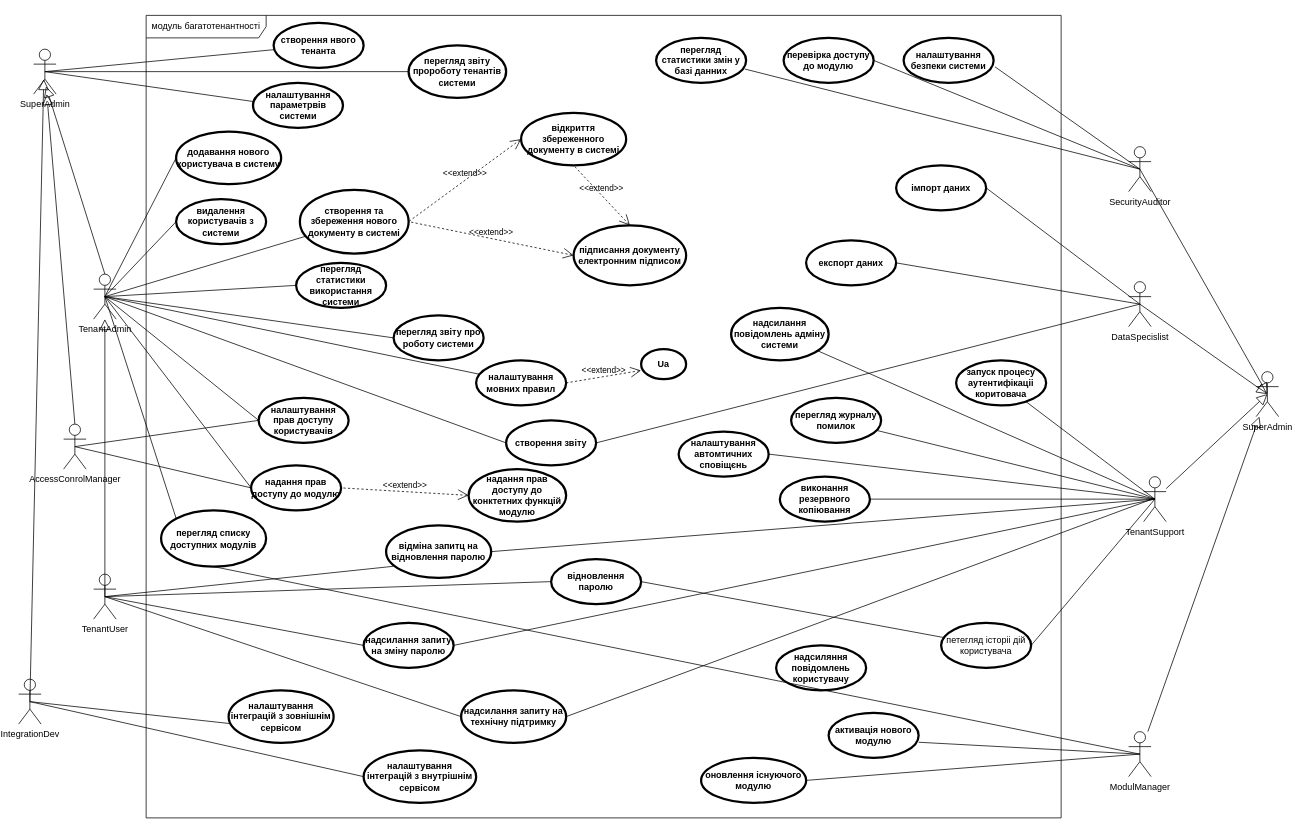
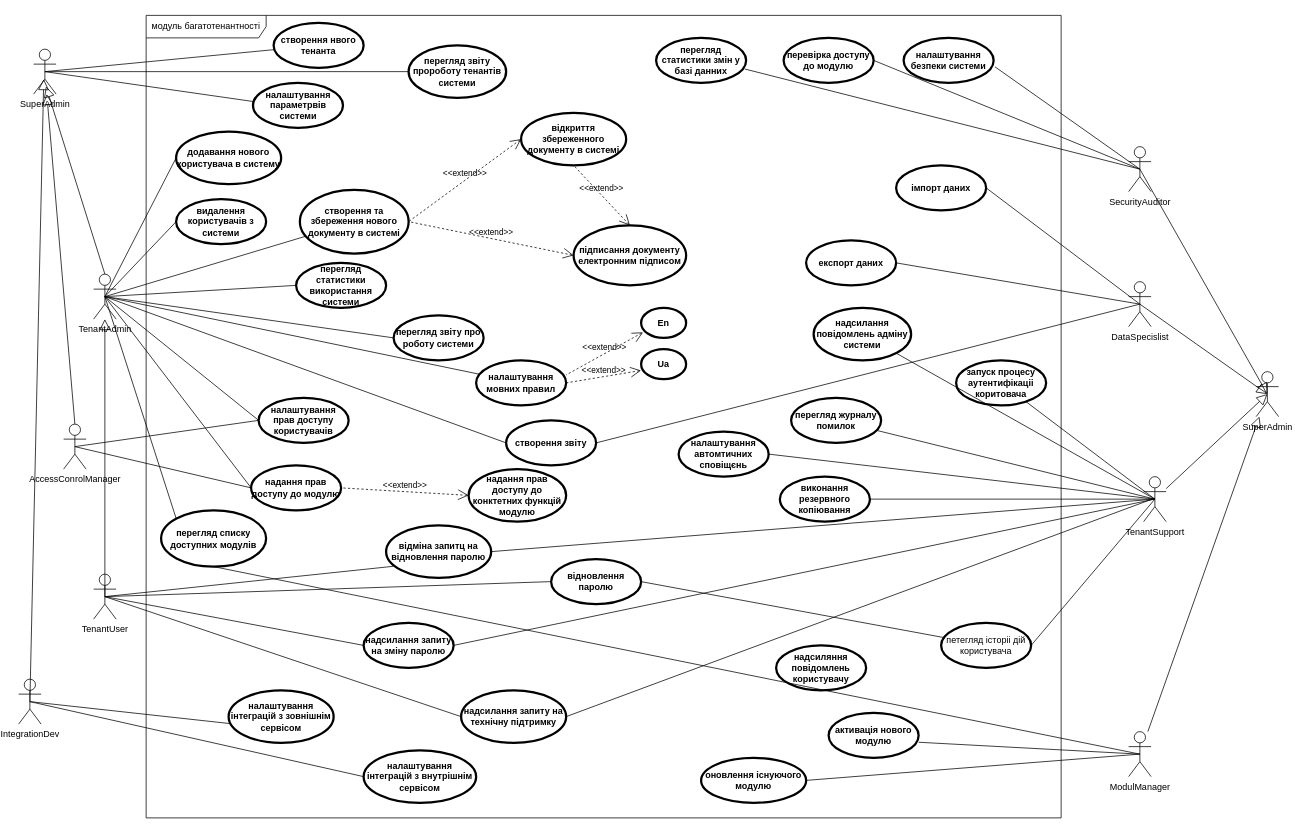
node "En": added
node "надсилання повідомлень адміну системи": moved (780, 334) -> (862, 334)
edge "налаштування мовних правил" -> "En": added, label "<<extend>>"
